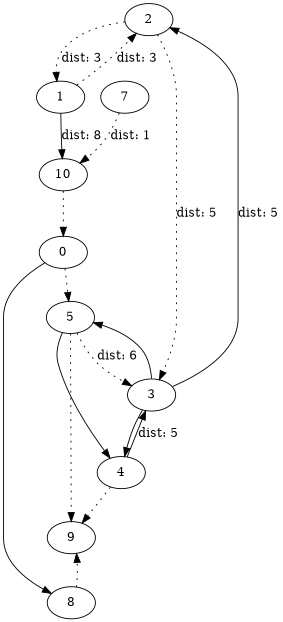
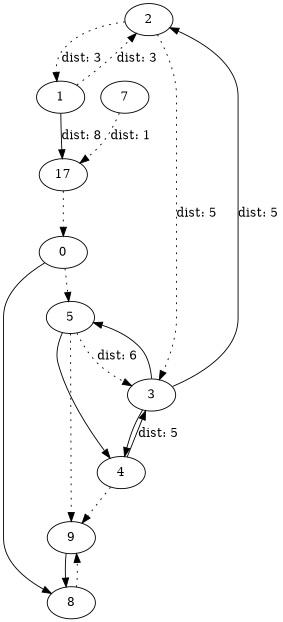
node "10": label "10" -> "17"
edge "9" -> "8": added
